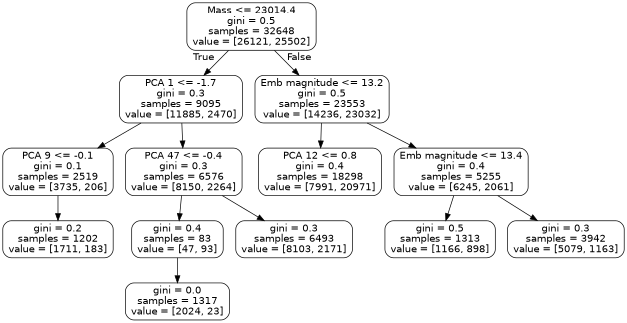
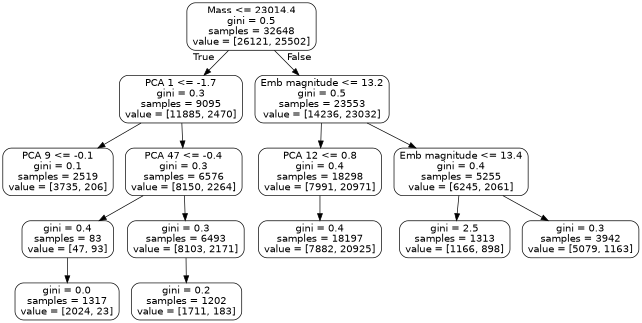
edge "PCA 9 <= -0.1 gini = 0.1 samples = 2519 value = [3735, 206]" -> "gini = 0.2 samples = 1202 value = [1711, 183]": now "gini = 0.3 samples = 6493 value = [8103, 2171]" -> "gini = 0.2 samples = 1202 value = [1711, 183]"
node "gini = 0.4 samples = 18197 value = [7882, 20925]": added
node "gini = 0.5 samples = 1313 value = [1166, 898]": label "gini = 0.5 samples = 1313 value = [1166, 898]" -> "gini = 2.5 samples = 1313 value = [1166, 898]"
